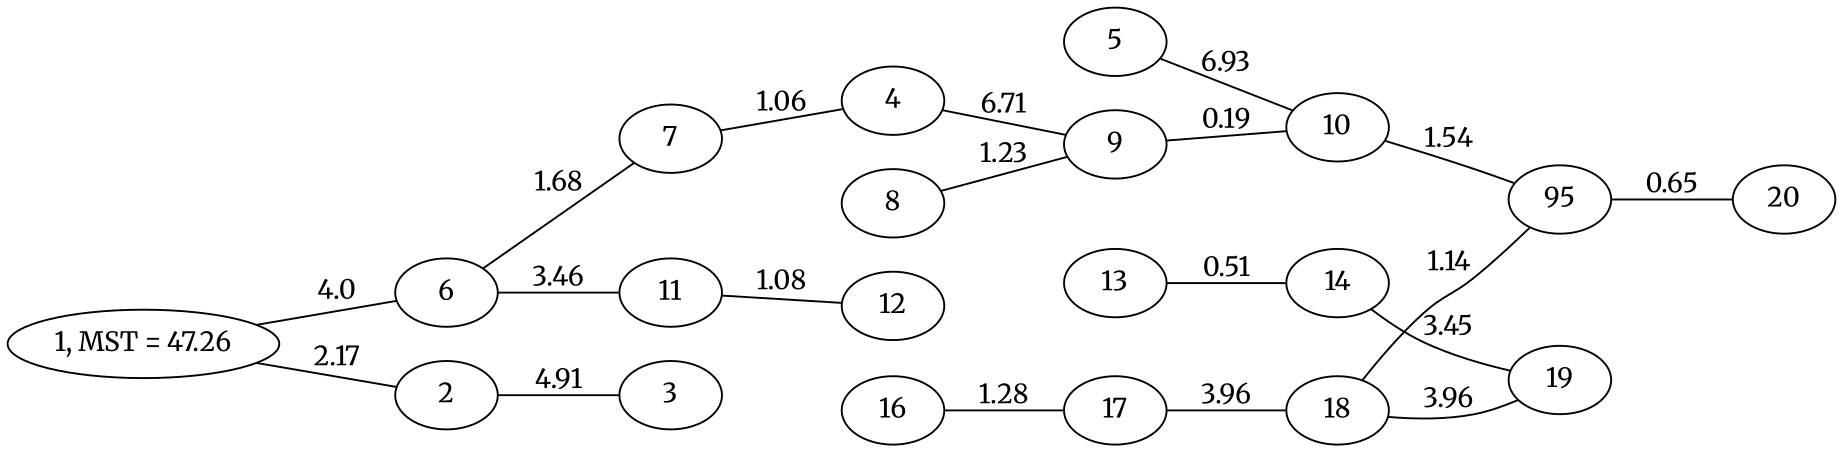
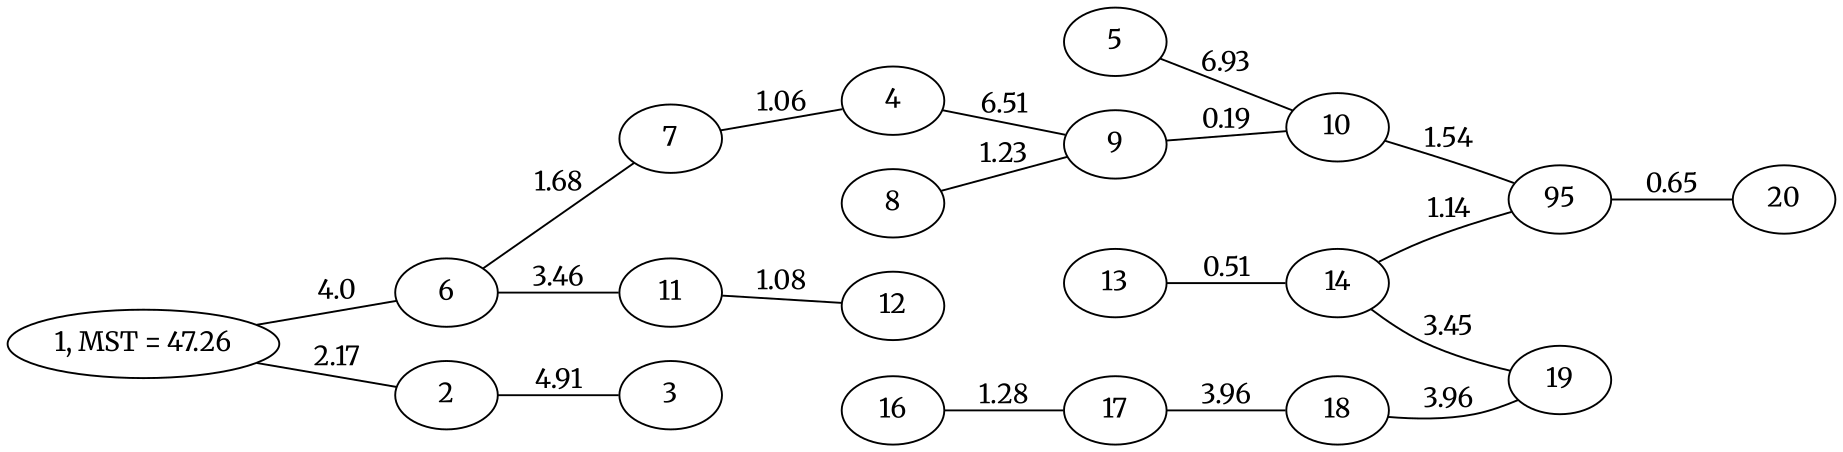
edge "4" -- "9": label "6.71" -> "6.51"
edge "95" -- "18": now "95" -- "14"
